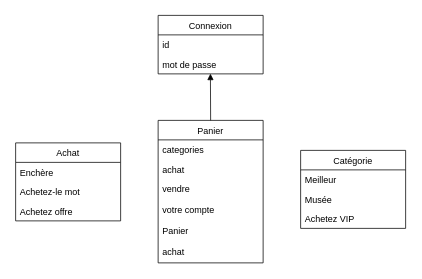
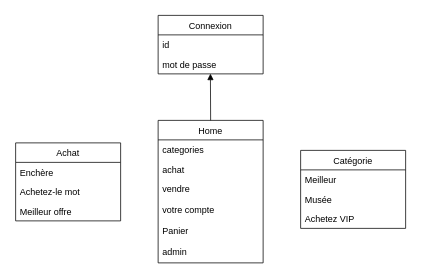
node "Panier": label "Panier" -> "Home"
node "vendre votre compte Panier achat": label "vendre votre compte Panier achat" -> "vendre votre compte Panier admin"
node "Achetez offre": label "Achetez offre" -> "Meilleur offre"
